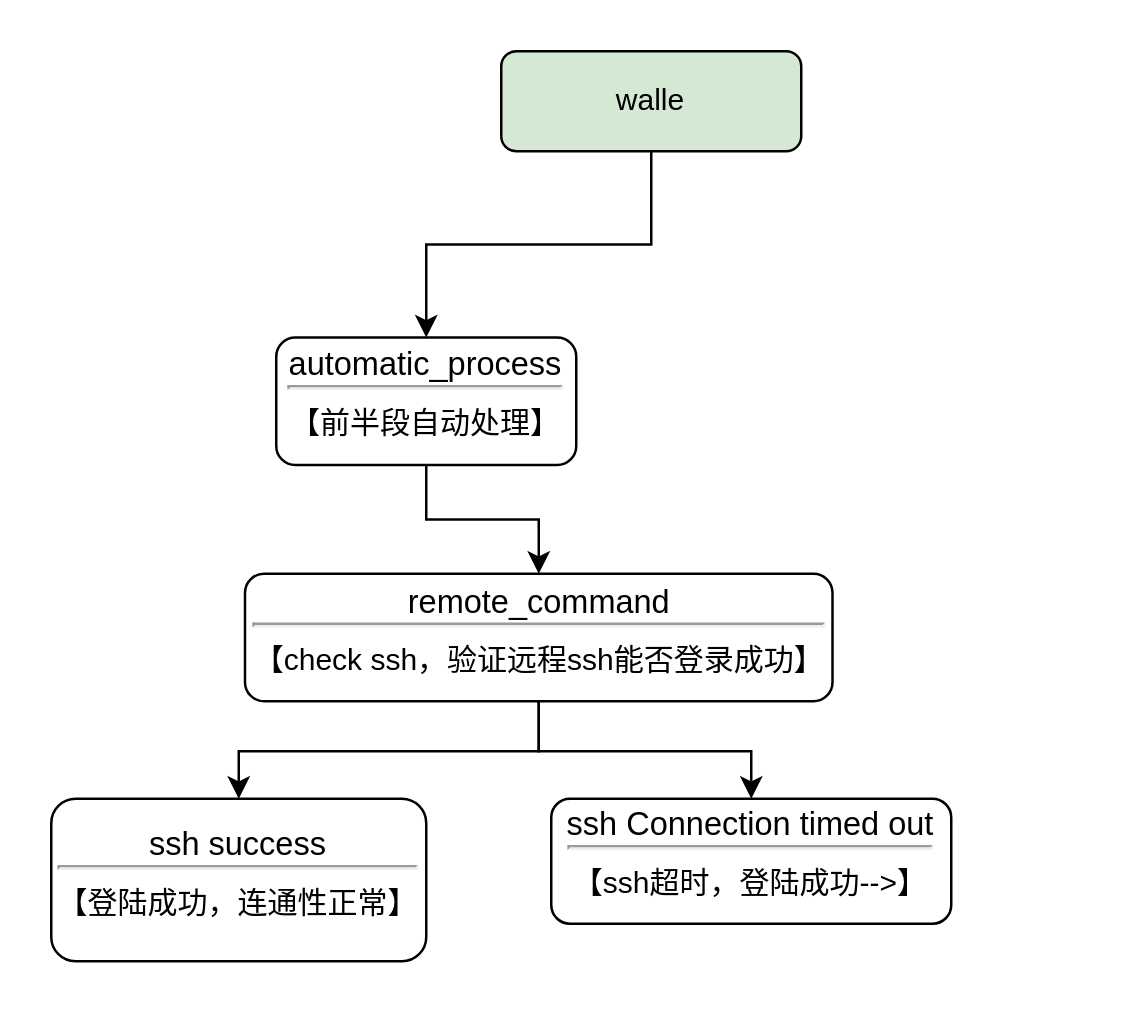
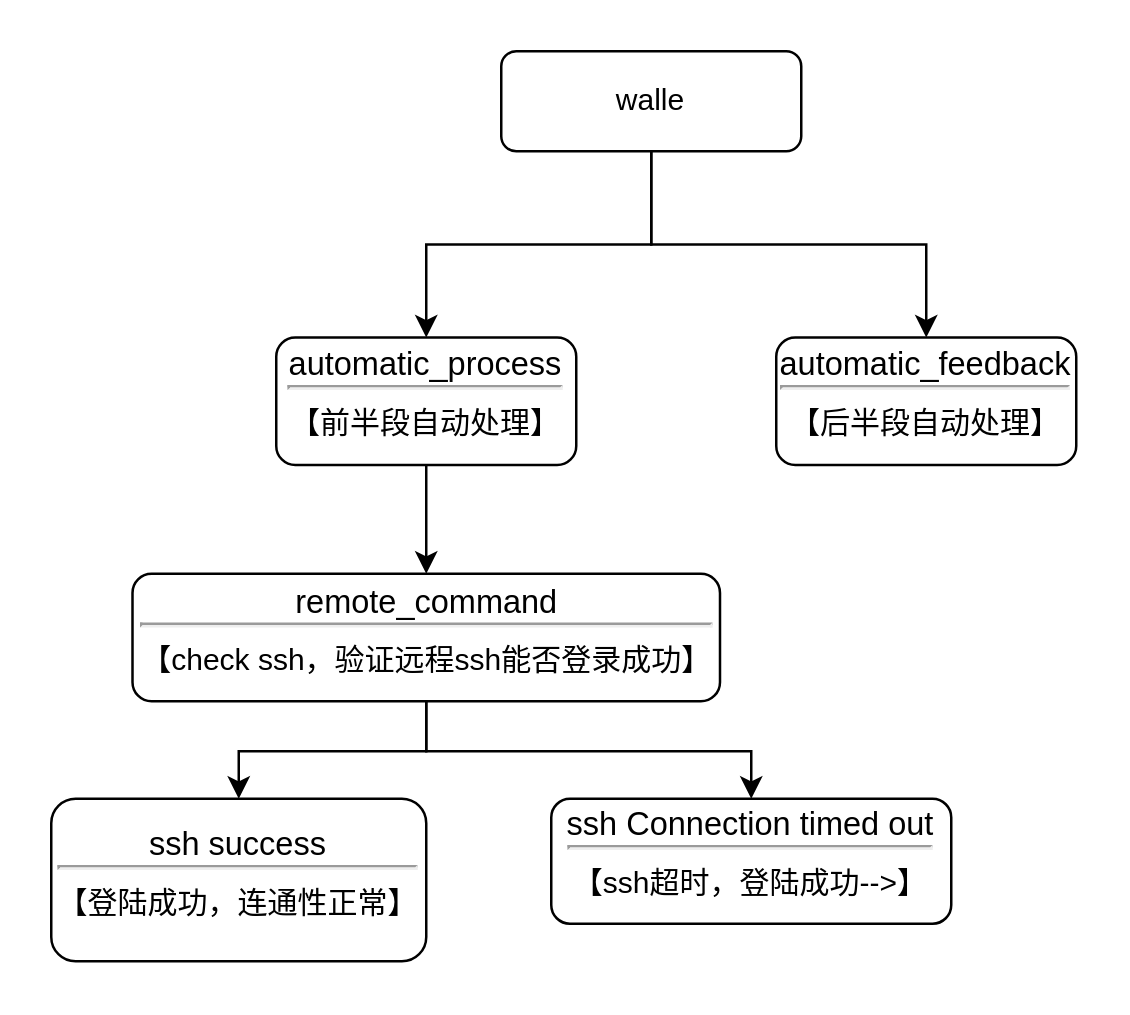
node "walle": fillcolor #d5e8d4 -> #ffffff
edge "walle" -> "automatic_feedback 【后半段自动处理】": added
node "automatic_feedback 【后半段自动处理】": added
node "remote_command 【check ssh，验证远程ssh能否登录成功】": moved (539, 638) -> (426, 638)
